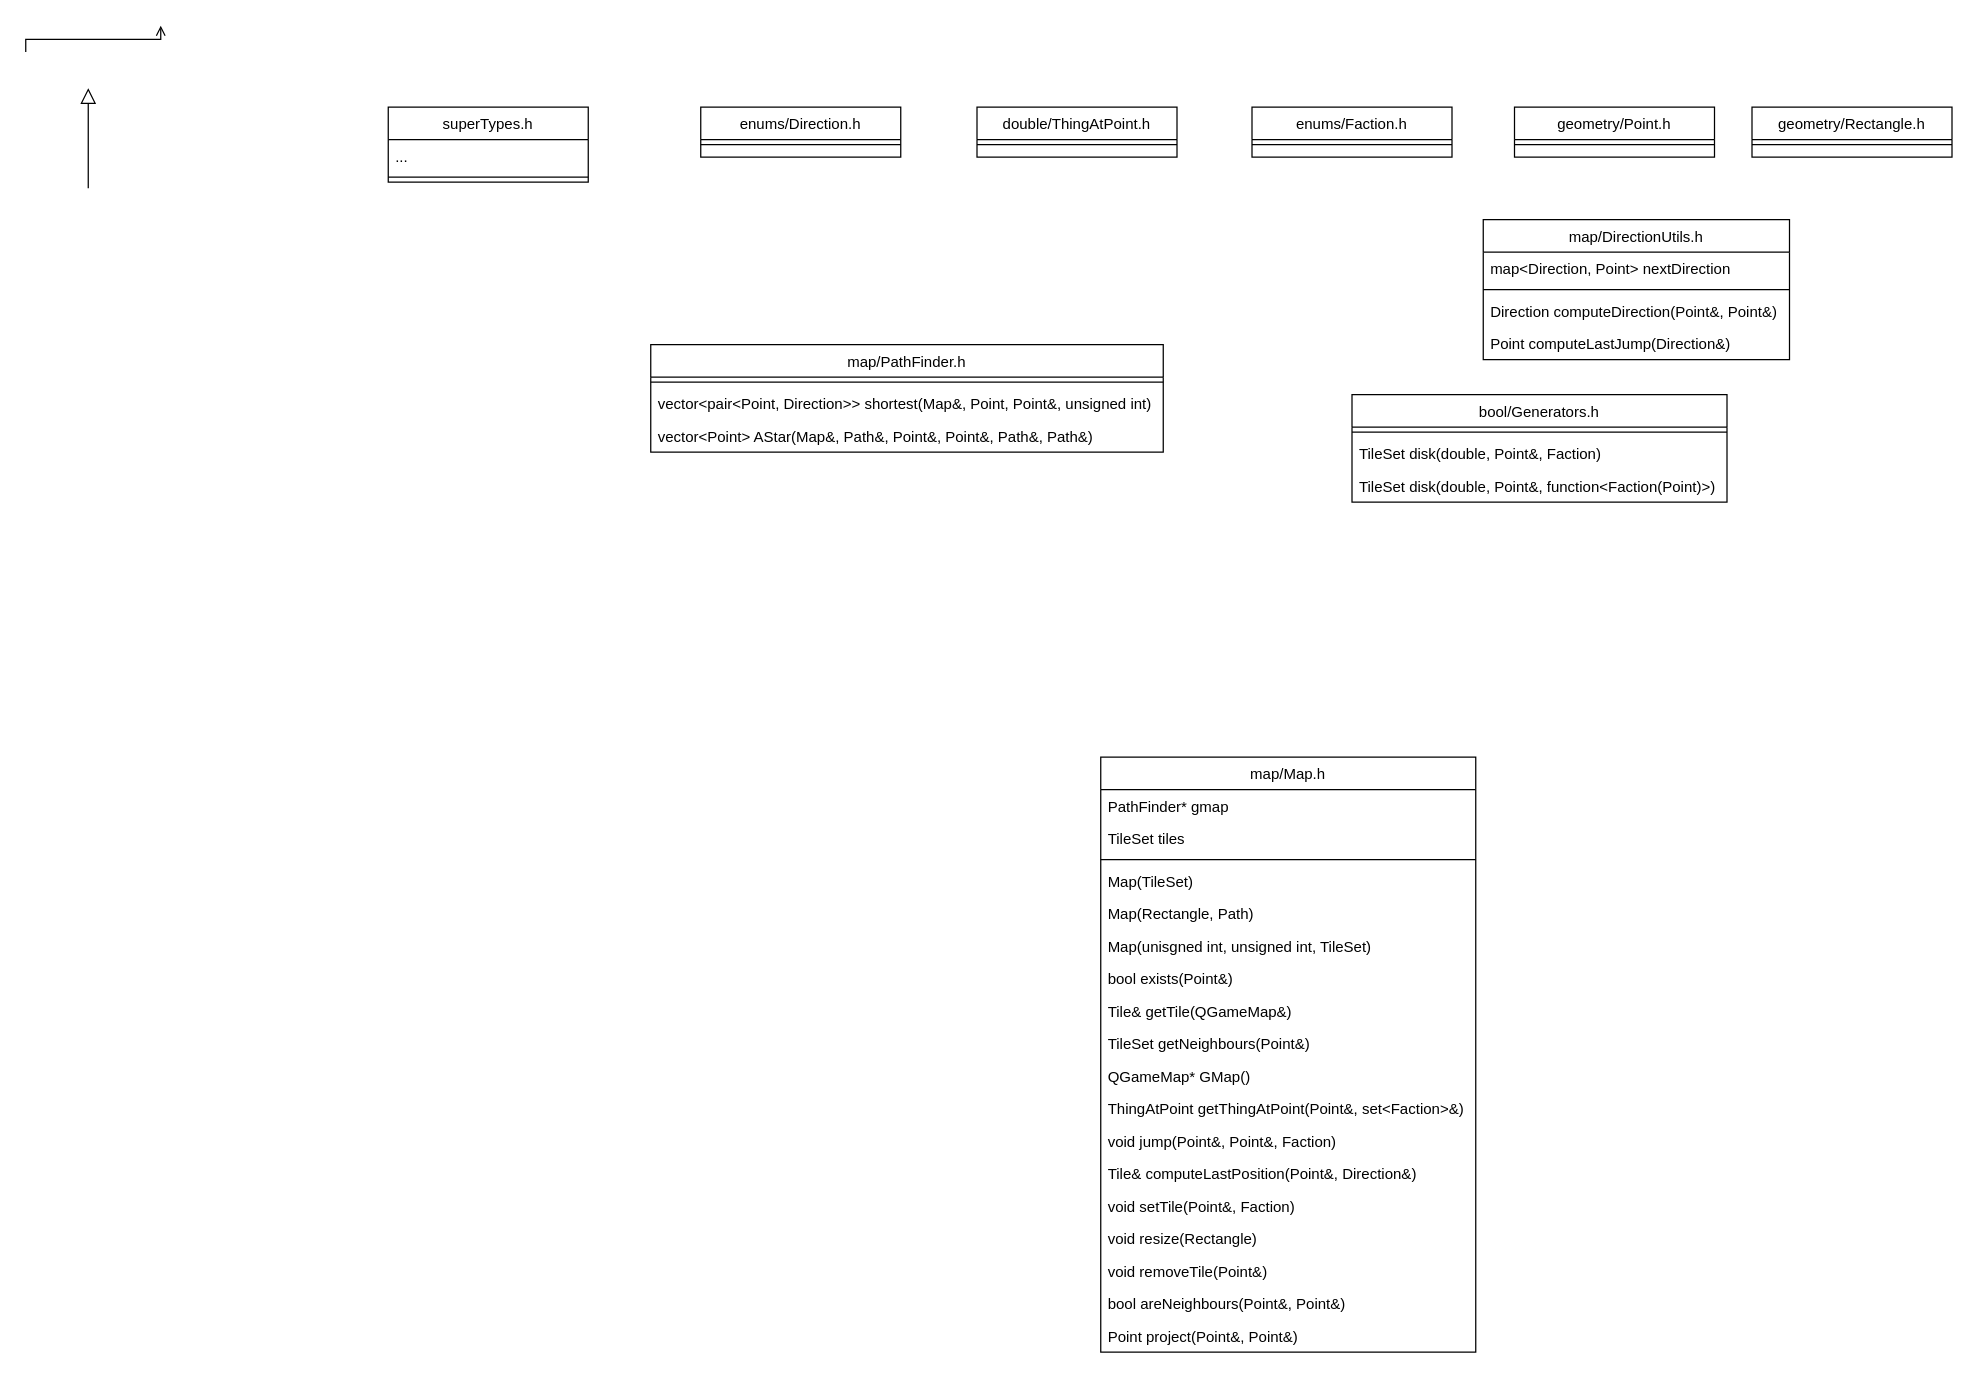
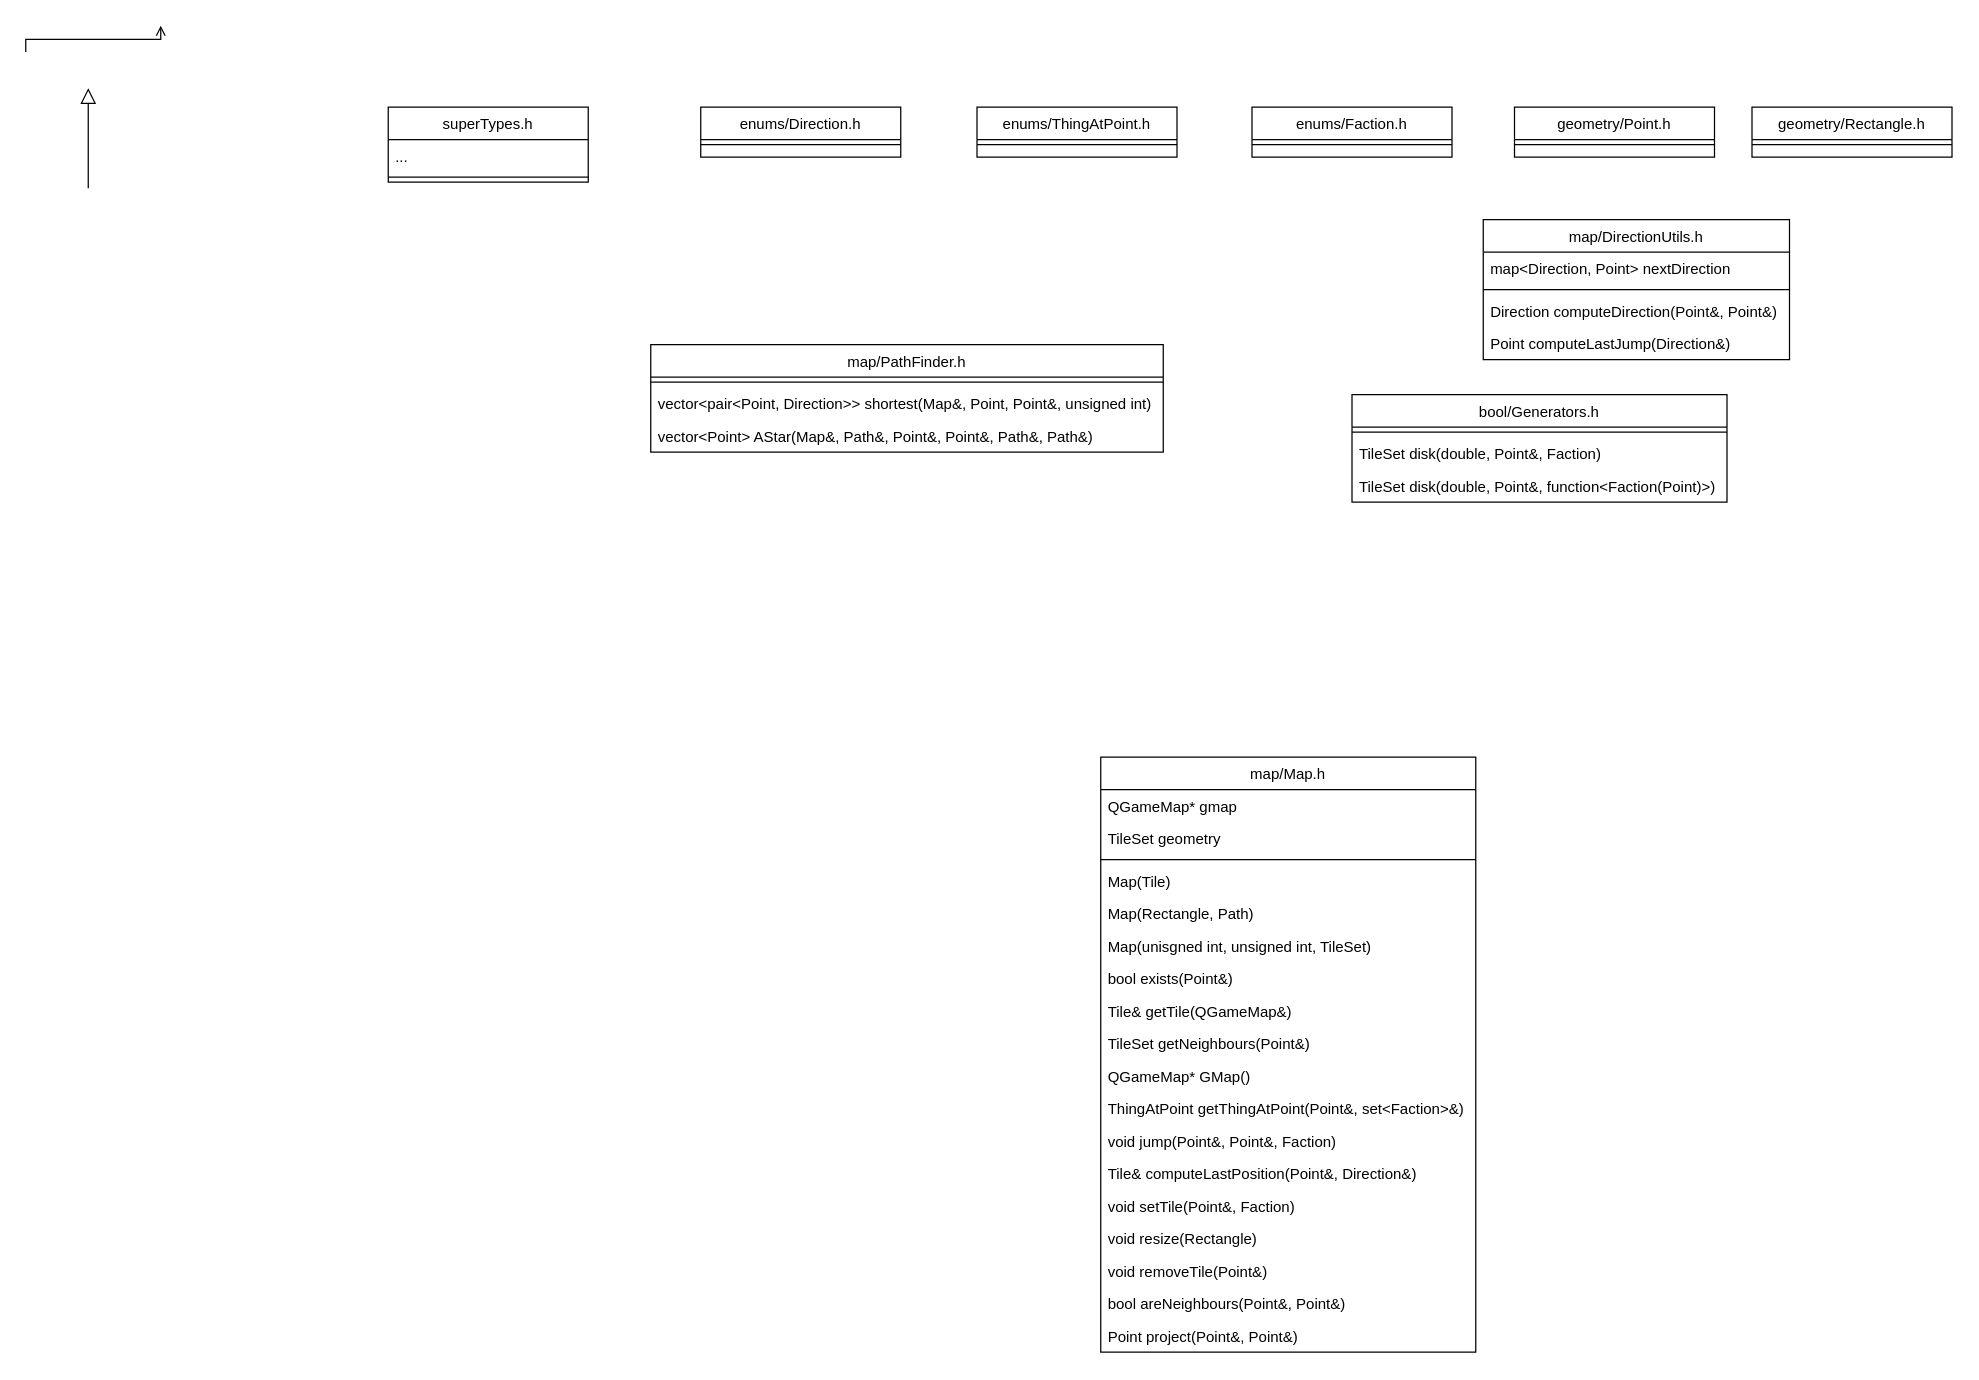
node "double/ThingAtPoint.h": label "double/ThingAtPoint.h" -> "enums/ThingAtPoint.h"
node "PathFinder* gmap": label "PathFinder* gmap" -> "QGameMap* gmap"
node "TileSet tiles": label "TileSet tiles" -> "TileSet geometry"
node "Map(TileSet)": label "Map(TileSet)" -> "Map(Tile)"
